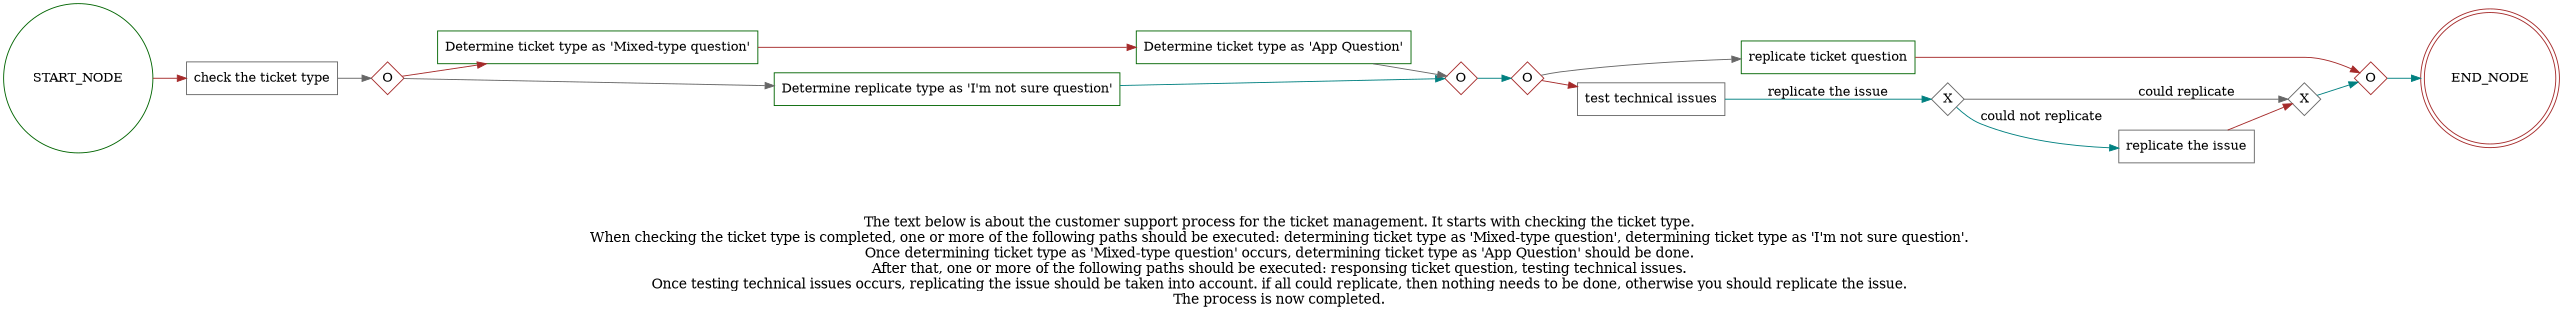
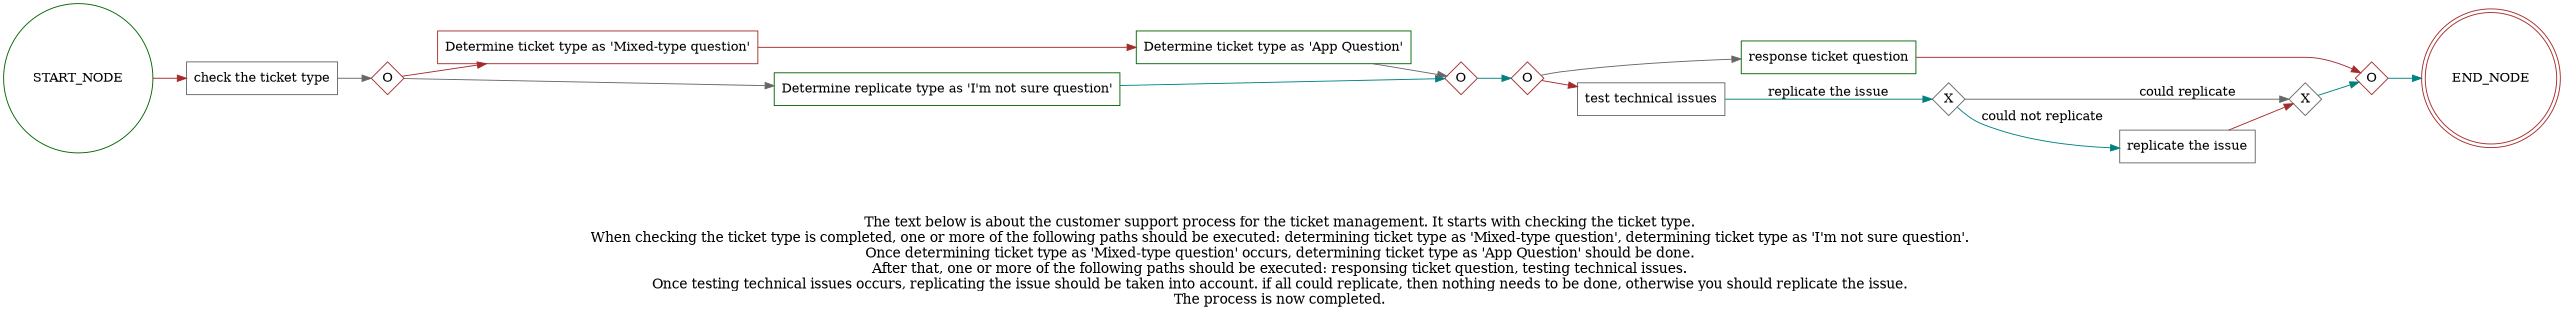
node "Determine ticket type as 'Mixed-type question'": color darkgreen -> brown
node "replicate ticket question": label "replicate ticket question" -> "response ticket question"
